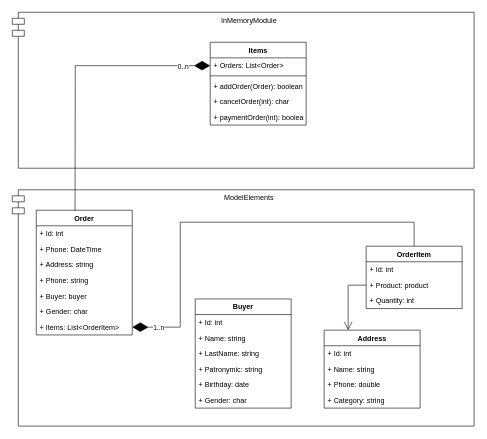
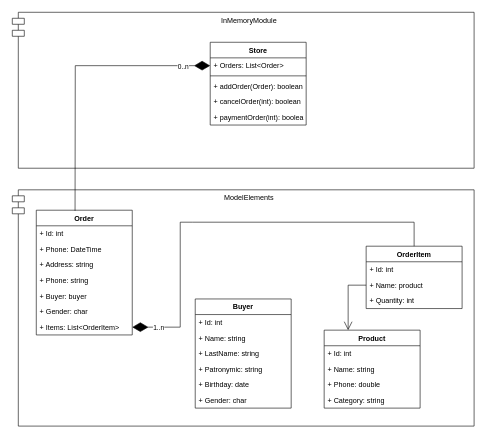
node "Items": label "Items" -> "Store"
node "+ cancelOrder(int): char": label "+ cancelOrder(int): char" -> "+ cancelOrder(int): boolean"
node "+ Product: product": label "+ Product: product" -> "+ Name: product"
node "Address": label "Address" -> "Product"
